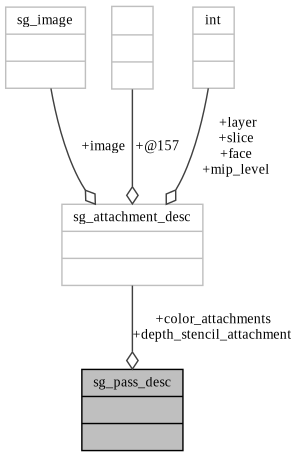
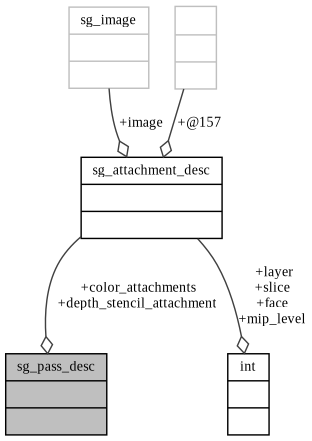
node "int": color grey75 -> black
edge "int" -> "sg_attachment_desc": reversed
node "sg_attachment_desc": color grey75 -> black
